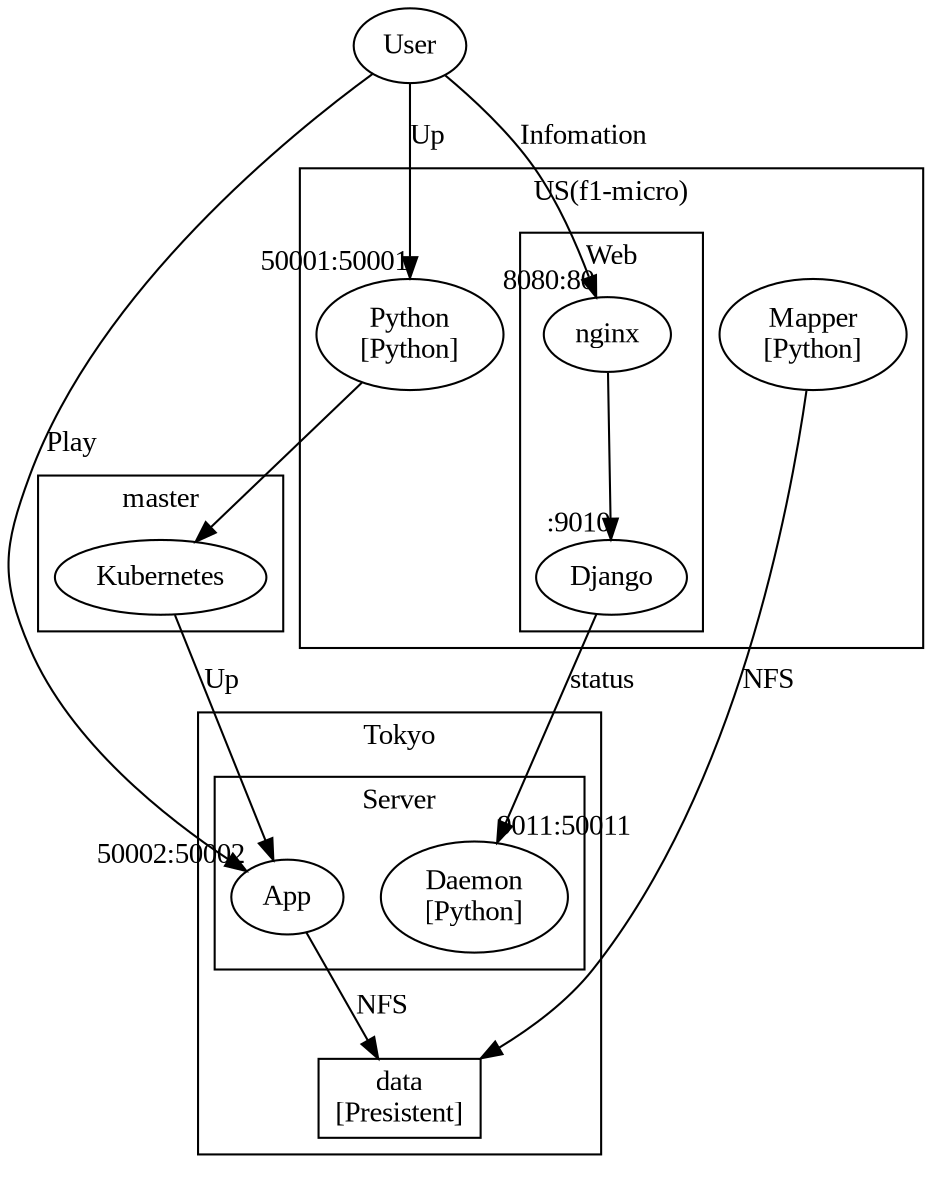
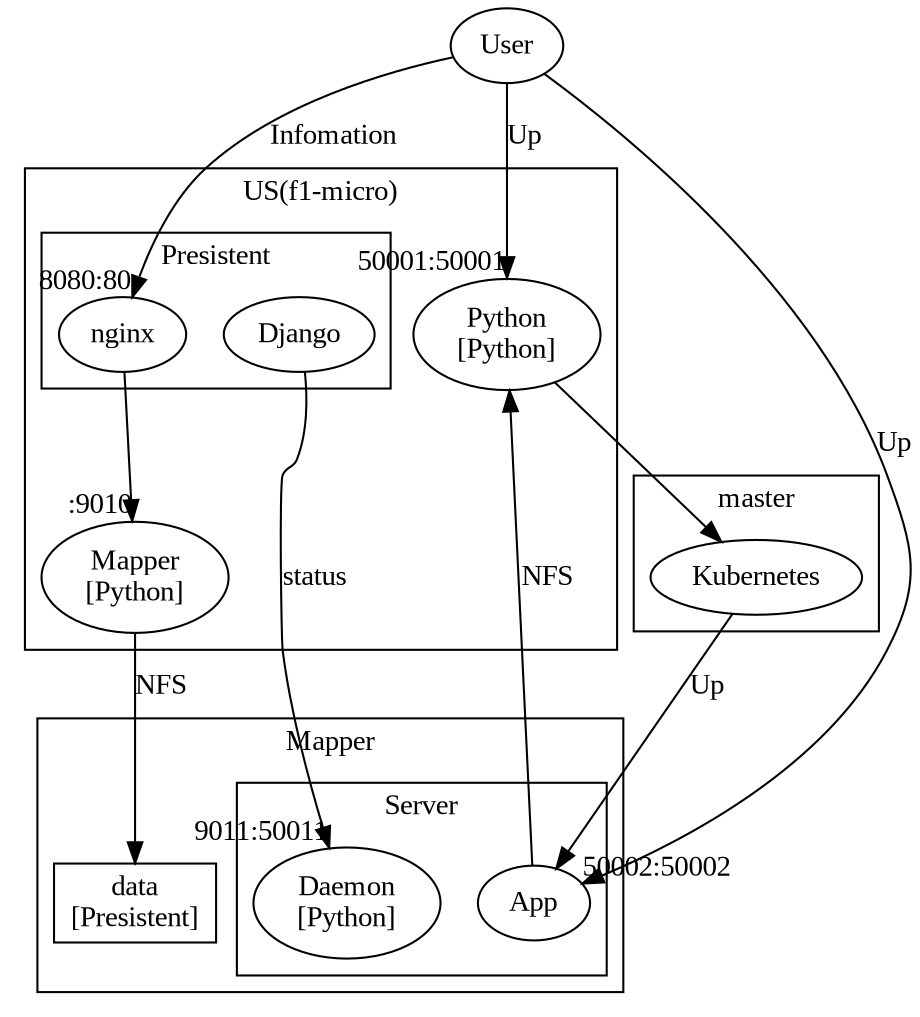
cluster "Web": label "Web" -> "Presistent"
edge "User" -> "App": label "Play" -> "Up"
edge "nginx" -> "Django": now "nginx" -> "Mapper [Python]"
cluster "Tokyo": label "Tokyo" -> "Mapper"
edge "App" -> "data [Presistent]": now "App" -> "Python [Python]"
